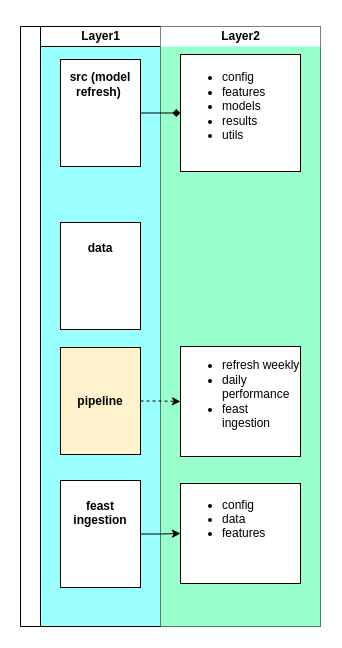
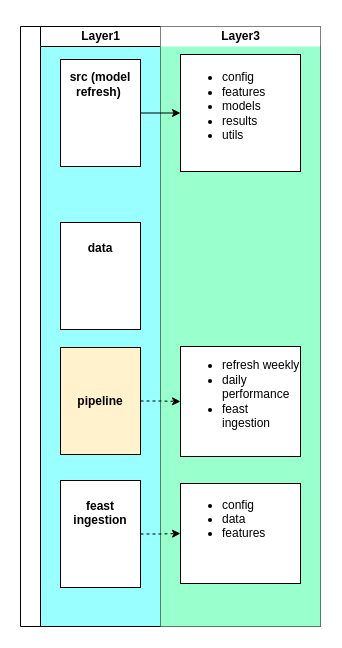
node "Layer2": label "Layer2" -> "Layer3"
edge "src (model refresh)" -> "config features models results utils": arrowhead diamond -> classic
edge "feast ingestion" -> "config data features": style solid -> dashed
